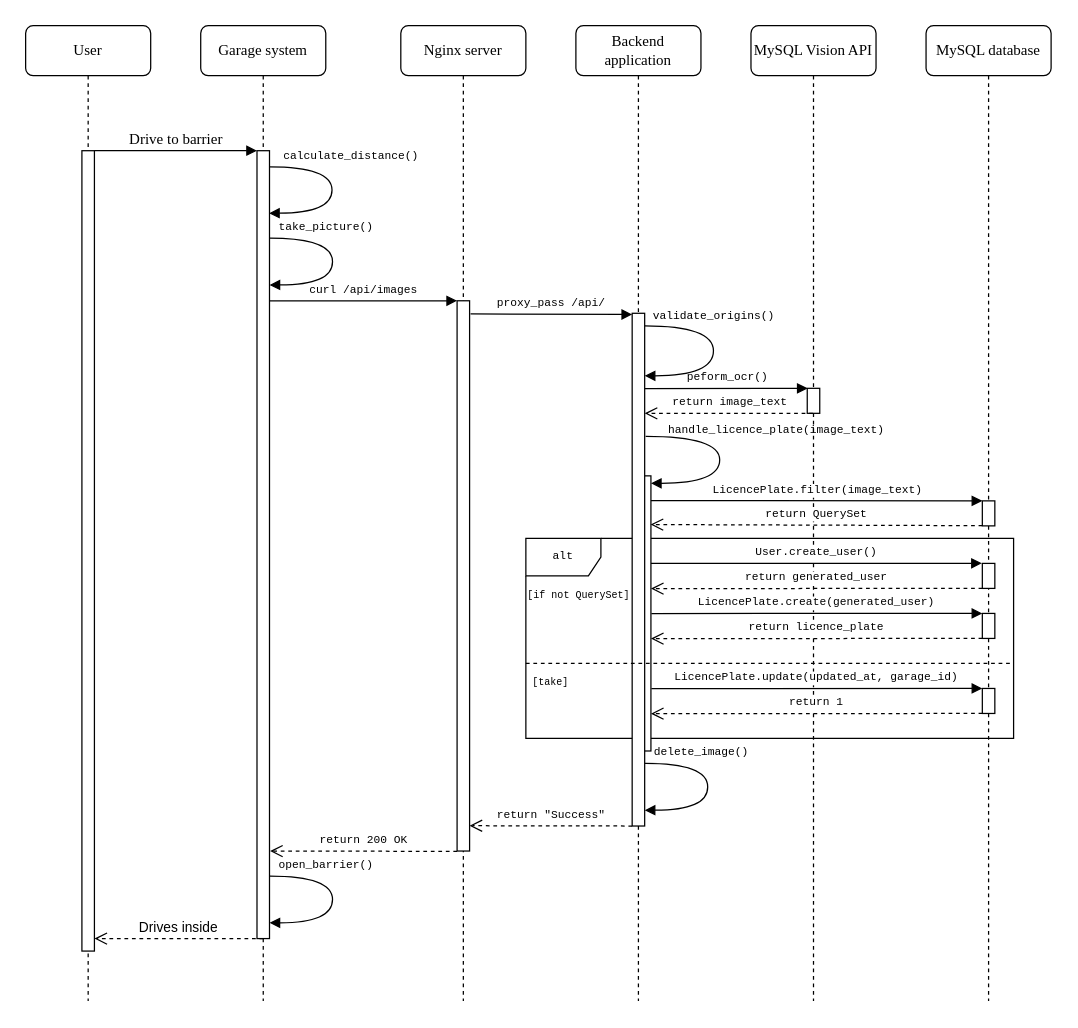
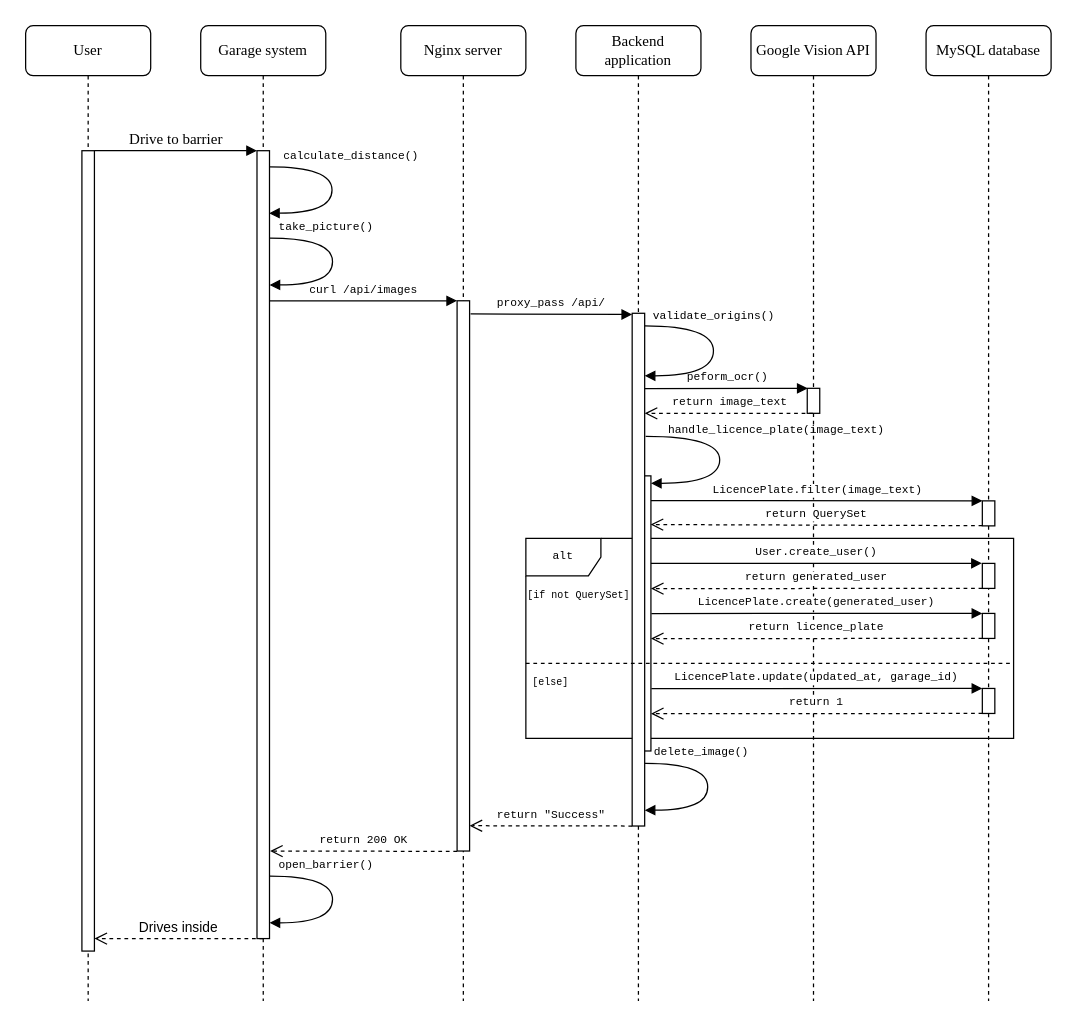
node "MySQL Vision API": label "MySQL Vision API" -> "Google Vision API"
node "[take]": label "[take]" -> "[else]"
